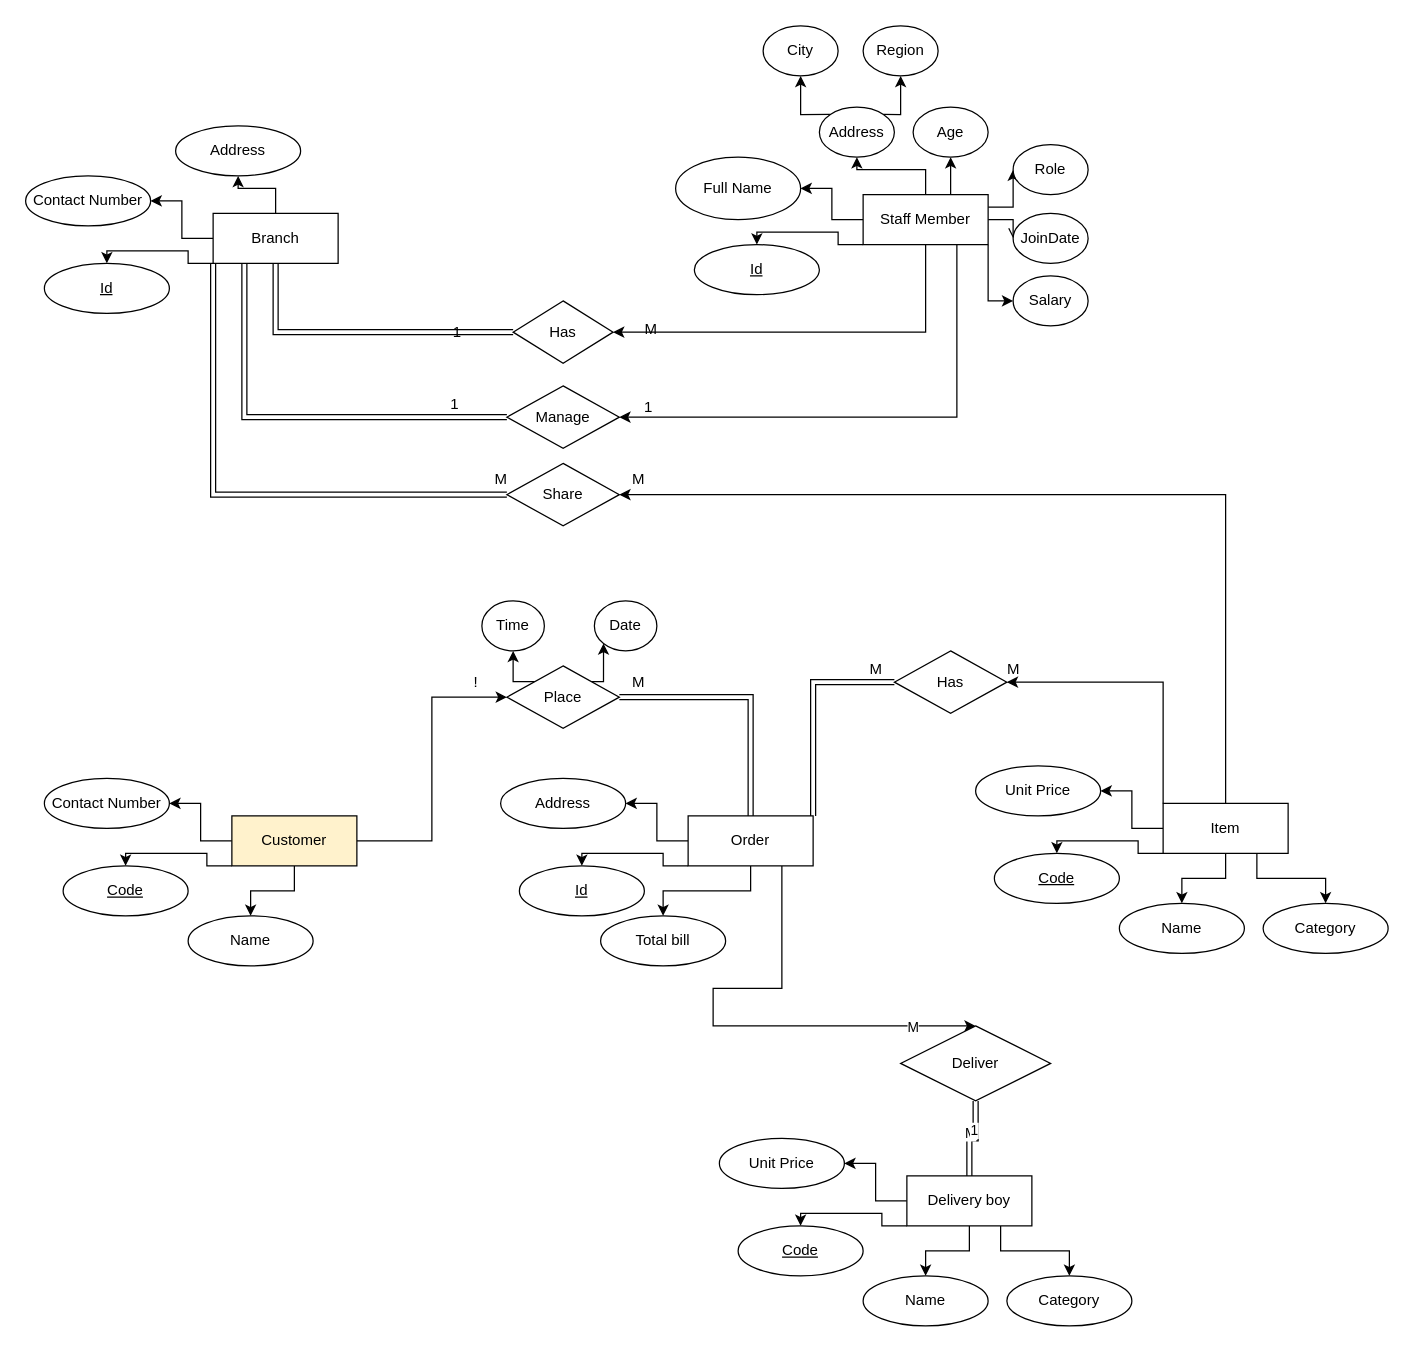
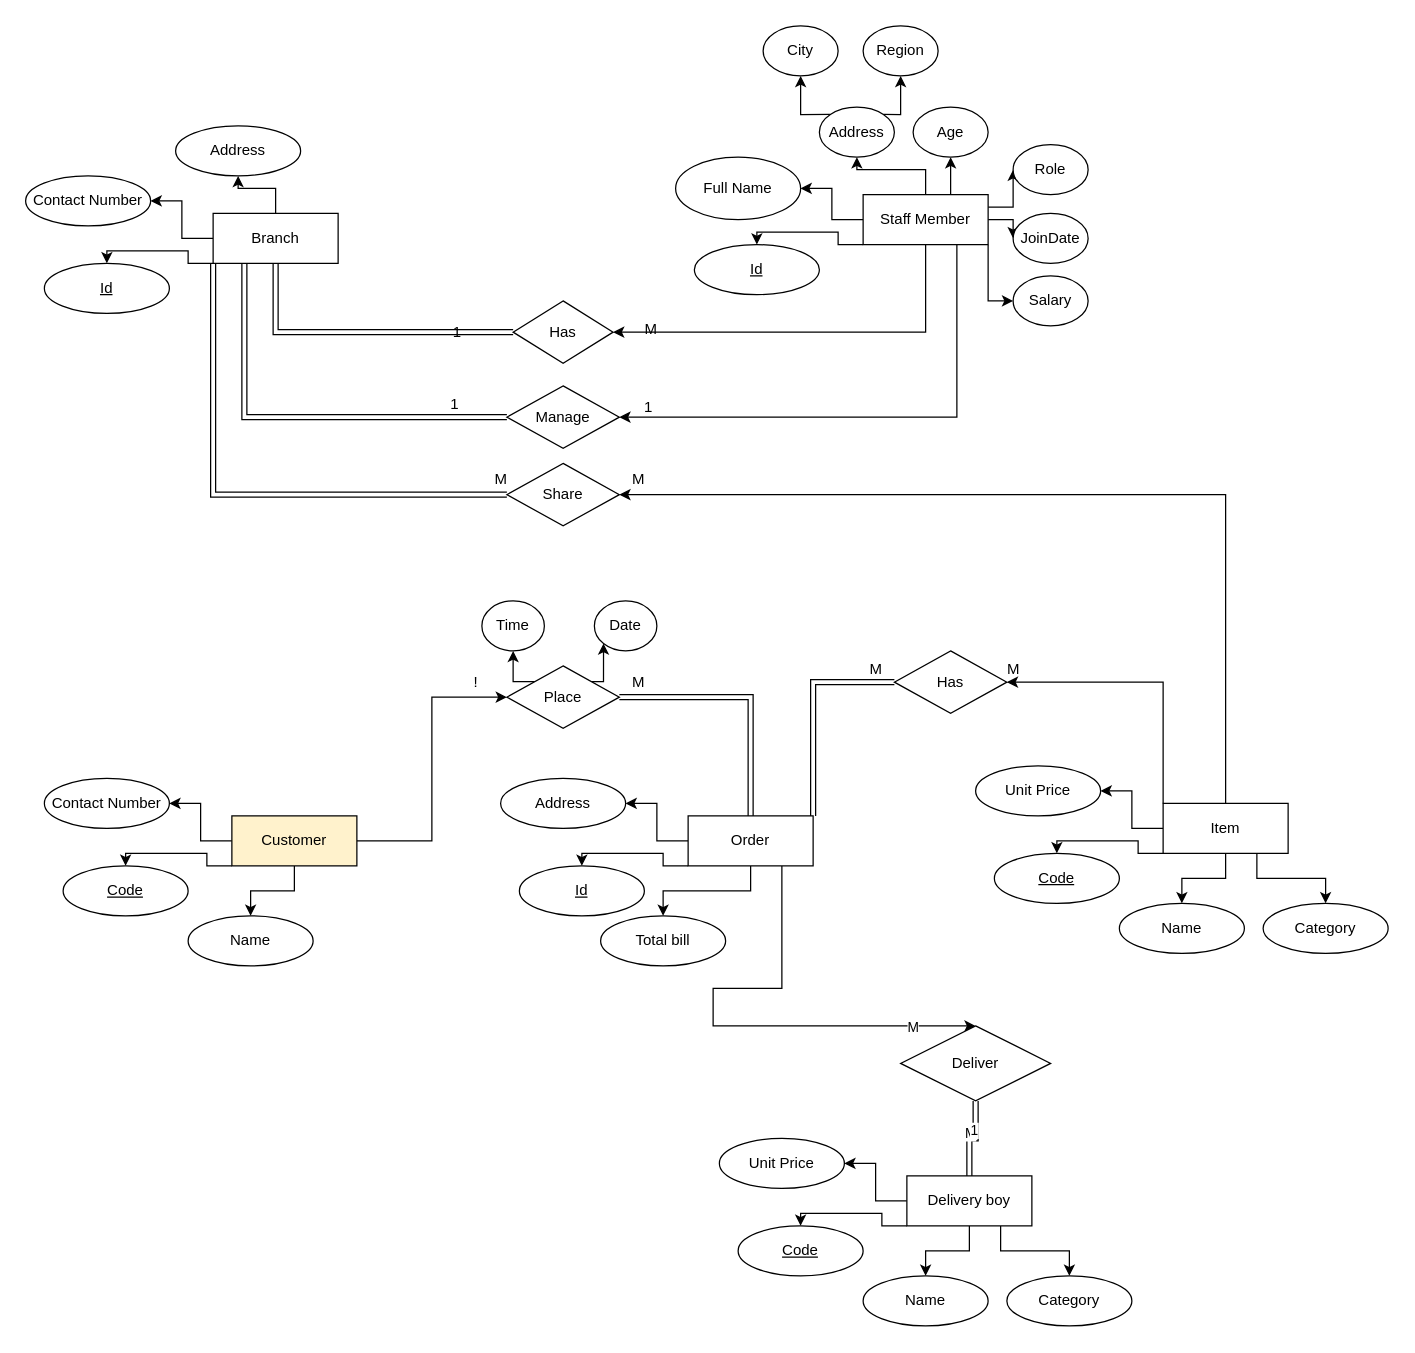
edge "Staff Member" -> "JoinDate": arrowhead open -> classic
